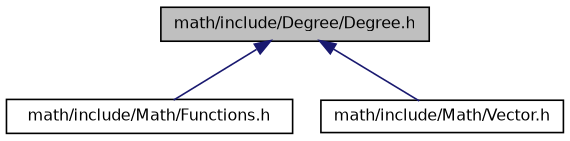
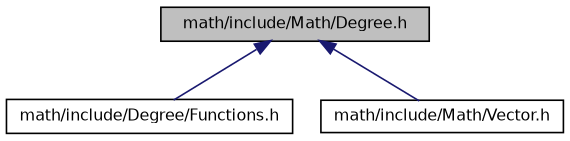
node "math/include/Degree/Degree.h": label "math/include/Degree/Degree.h" -> "math/include/Math/Degree.h"
node "math/include/Math/Functions.h": label "math/include/Math/Functions.h" -> "math/include/Degree/Functions.h"
